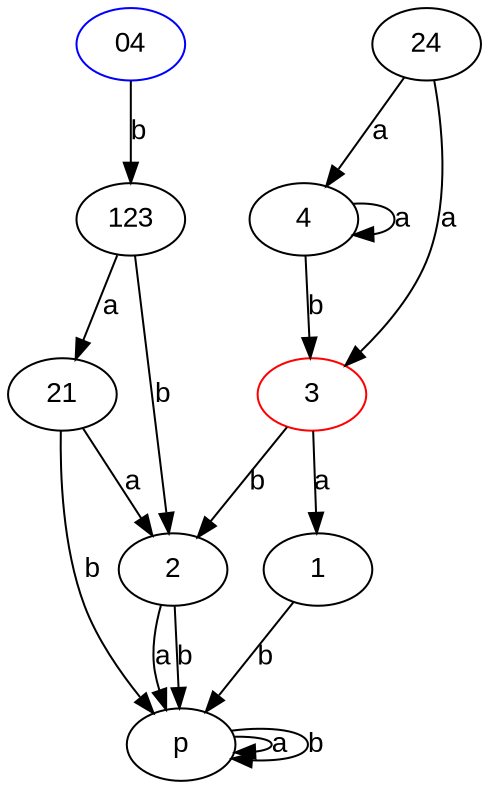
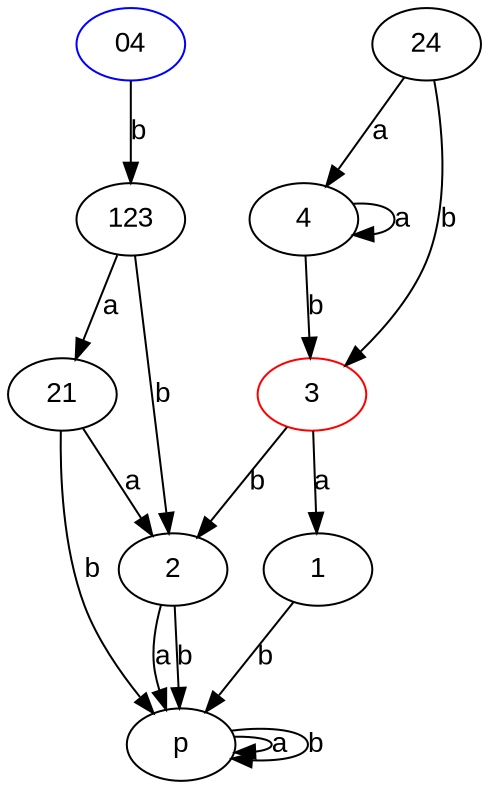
edge "24" -> "3": label "a" -> "b"
